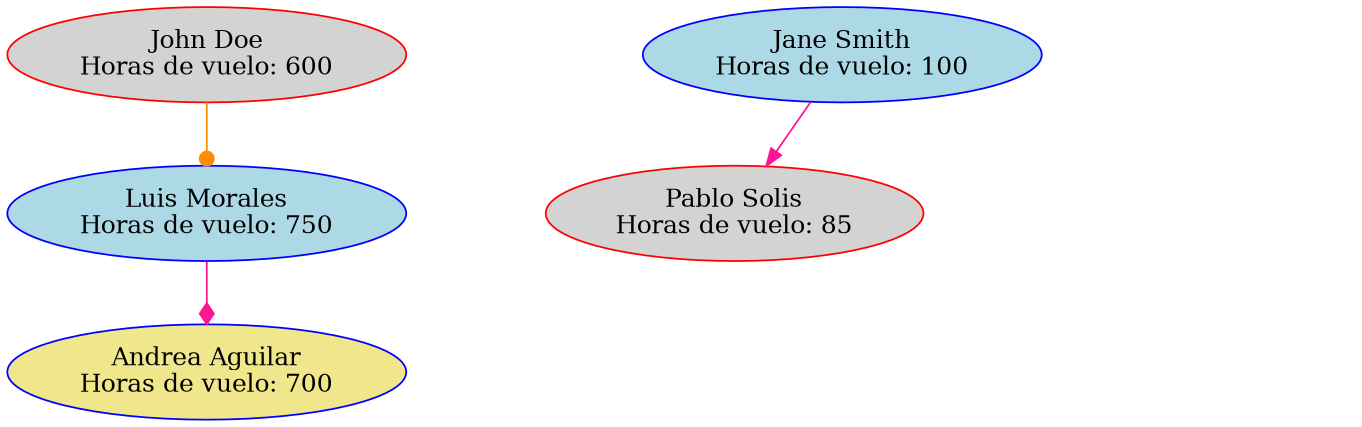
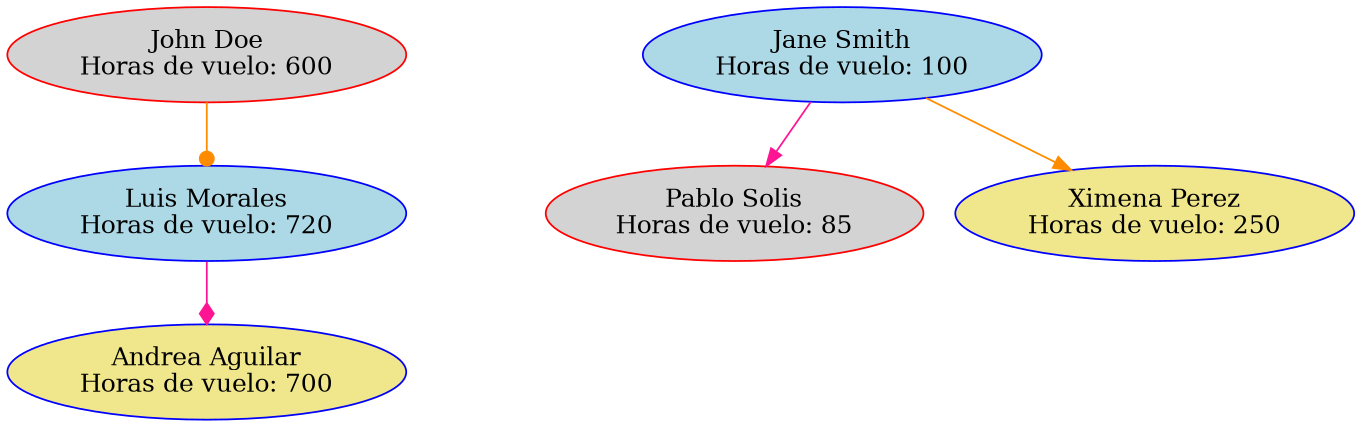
node "Luis Morales Horas de vuelo: 750": label "Luis Morales Horas de vuelo: 750" -> "Luis Morales Horas de vuelo: 720"
node "Ximena Perez Horas de vuelo: 250": added
